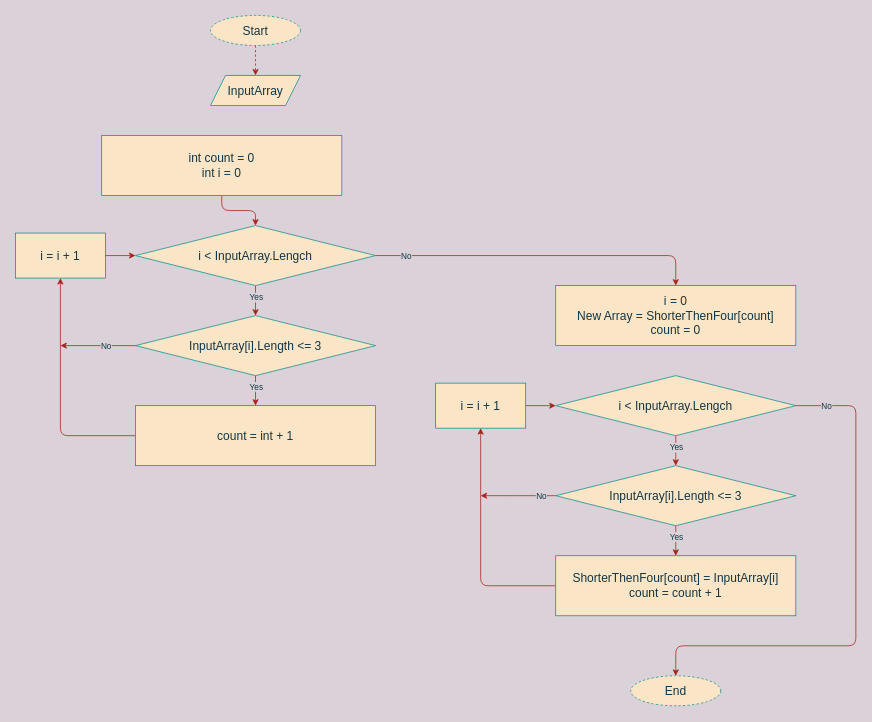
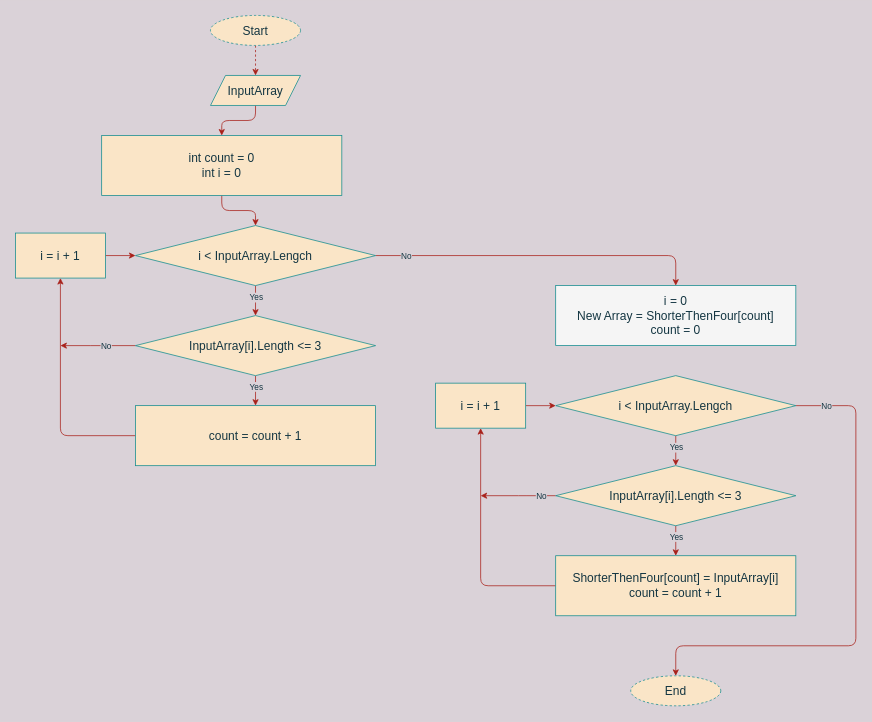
edge "InputArray" -> "int count = 0int i = 0": added
node "i = 0 New Array = ShorterThenFour[count] count = 0": fillcolor #fae5c7 -> #f5f5f5
node "count = int + 1": label "count = int + 1" -> "count = count + 1"
